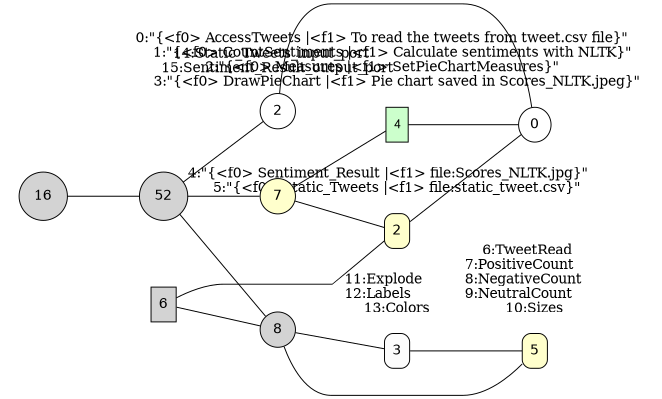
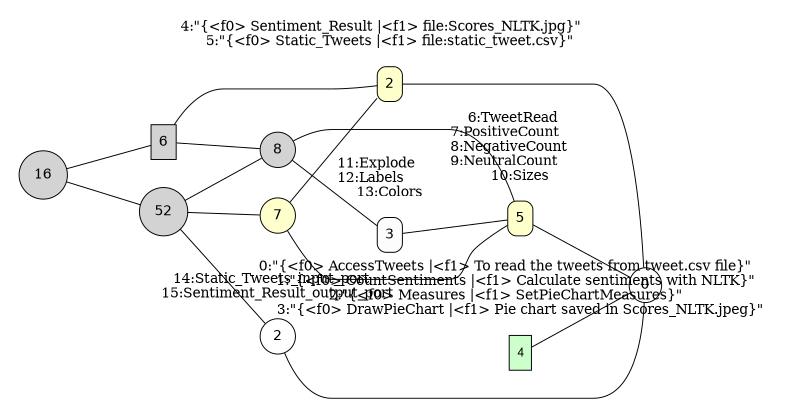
edge "6" -- "16": added
edge "4" -- "7": now "5" -- "7"
edge "5" -- "0": added
